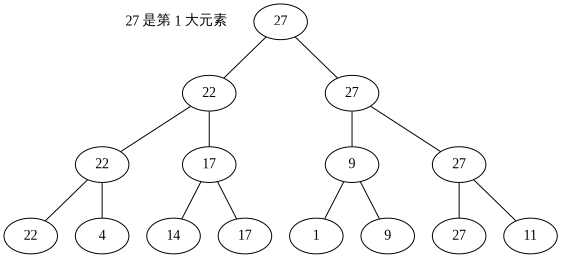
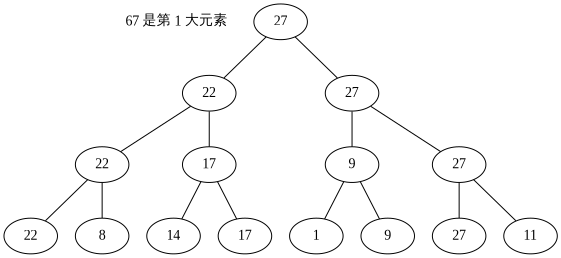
node "27 是第 1 大元素": label "27 是第 1 大元素" -> "67 是第 1 大元素"
node "4": label "4" -> "8"
